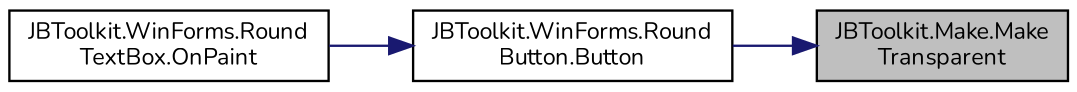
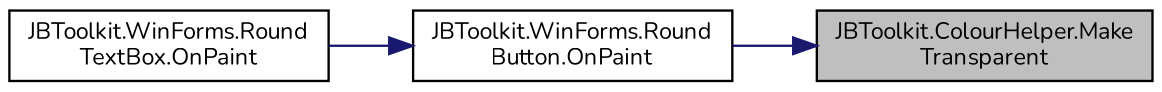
node "JBToolkit.WinForms.Round Button.Button": label "JBToolkit.WinForms.Round Button.Button" -> "JBToolkit.WinForms.Round Button.OnPaint"
node "JBToolkit.Make.Make Transparent": label "JBToolkit.Make.Make Transparent" -> "JBToolkit.ColourHelper.Make Transparent"
